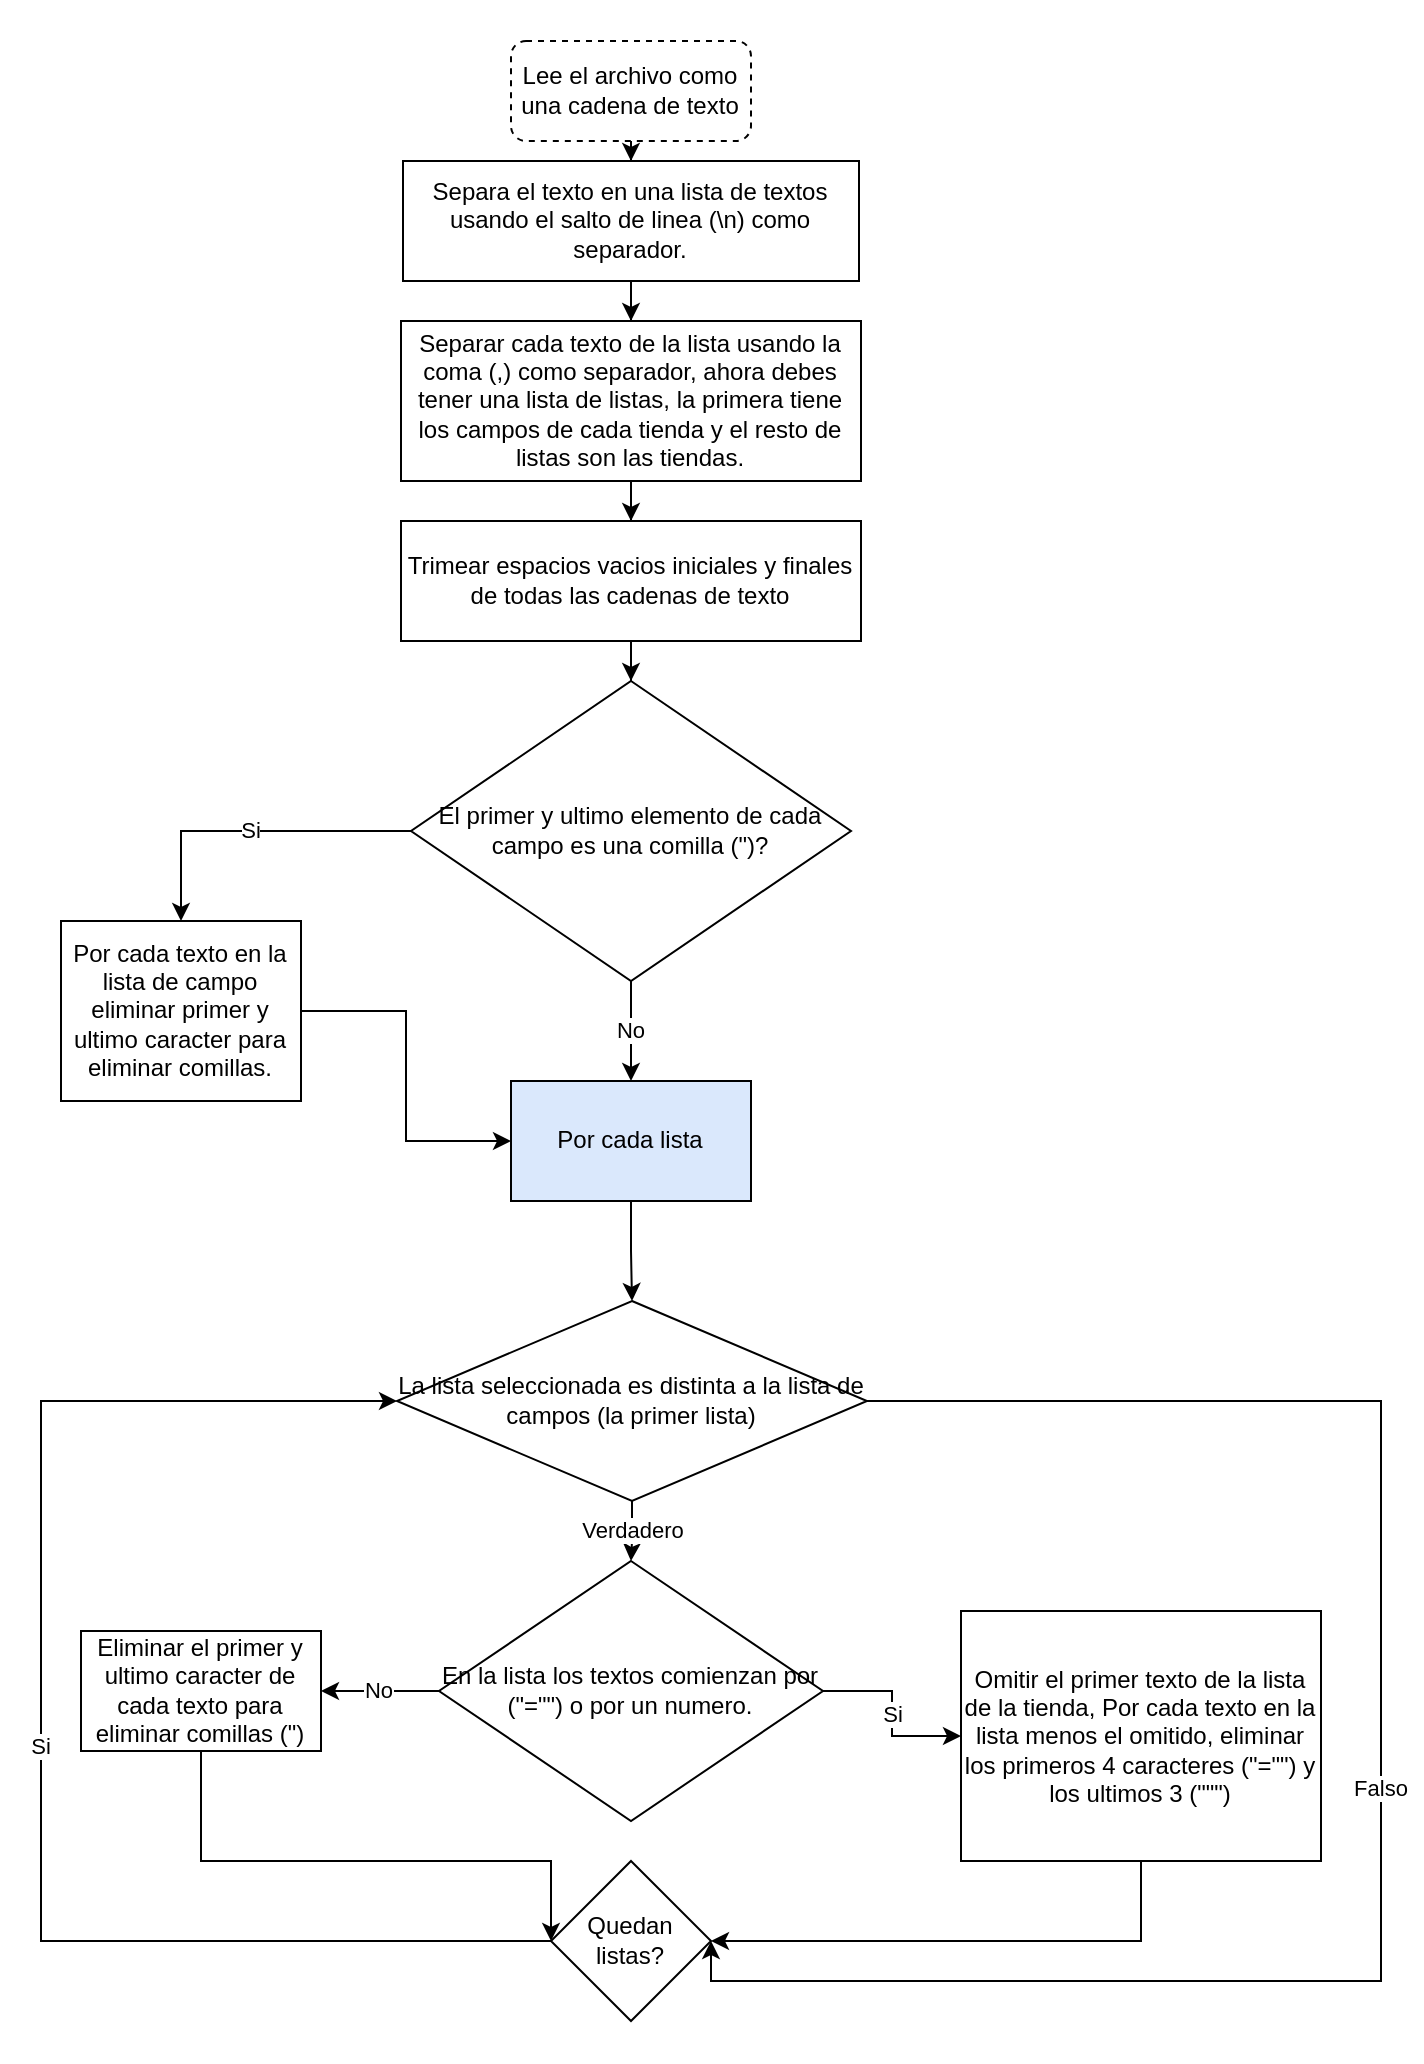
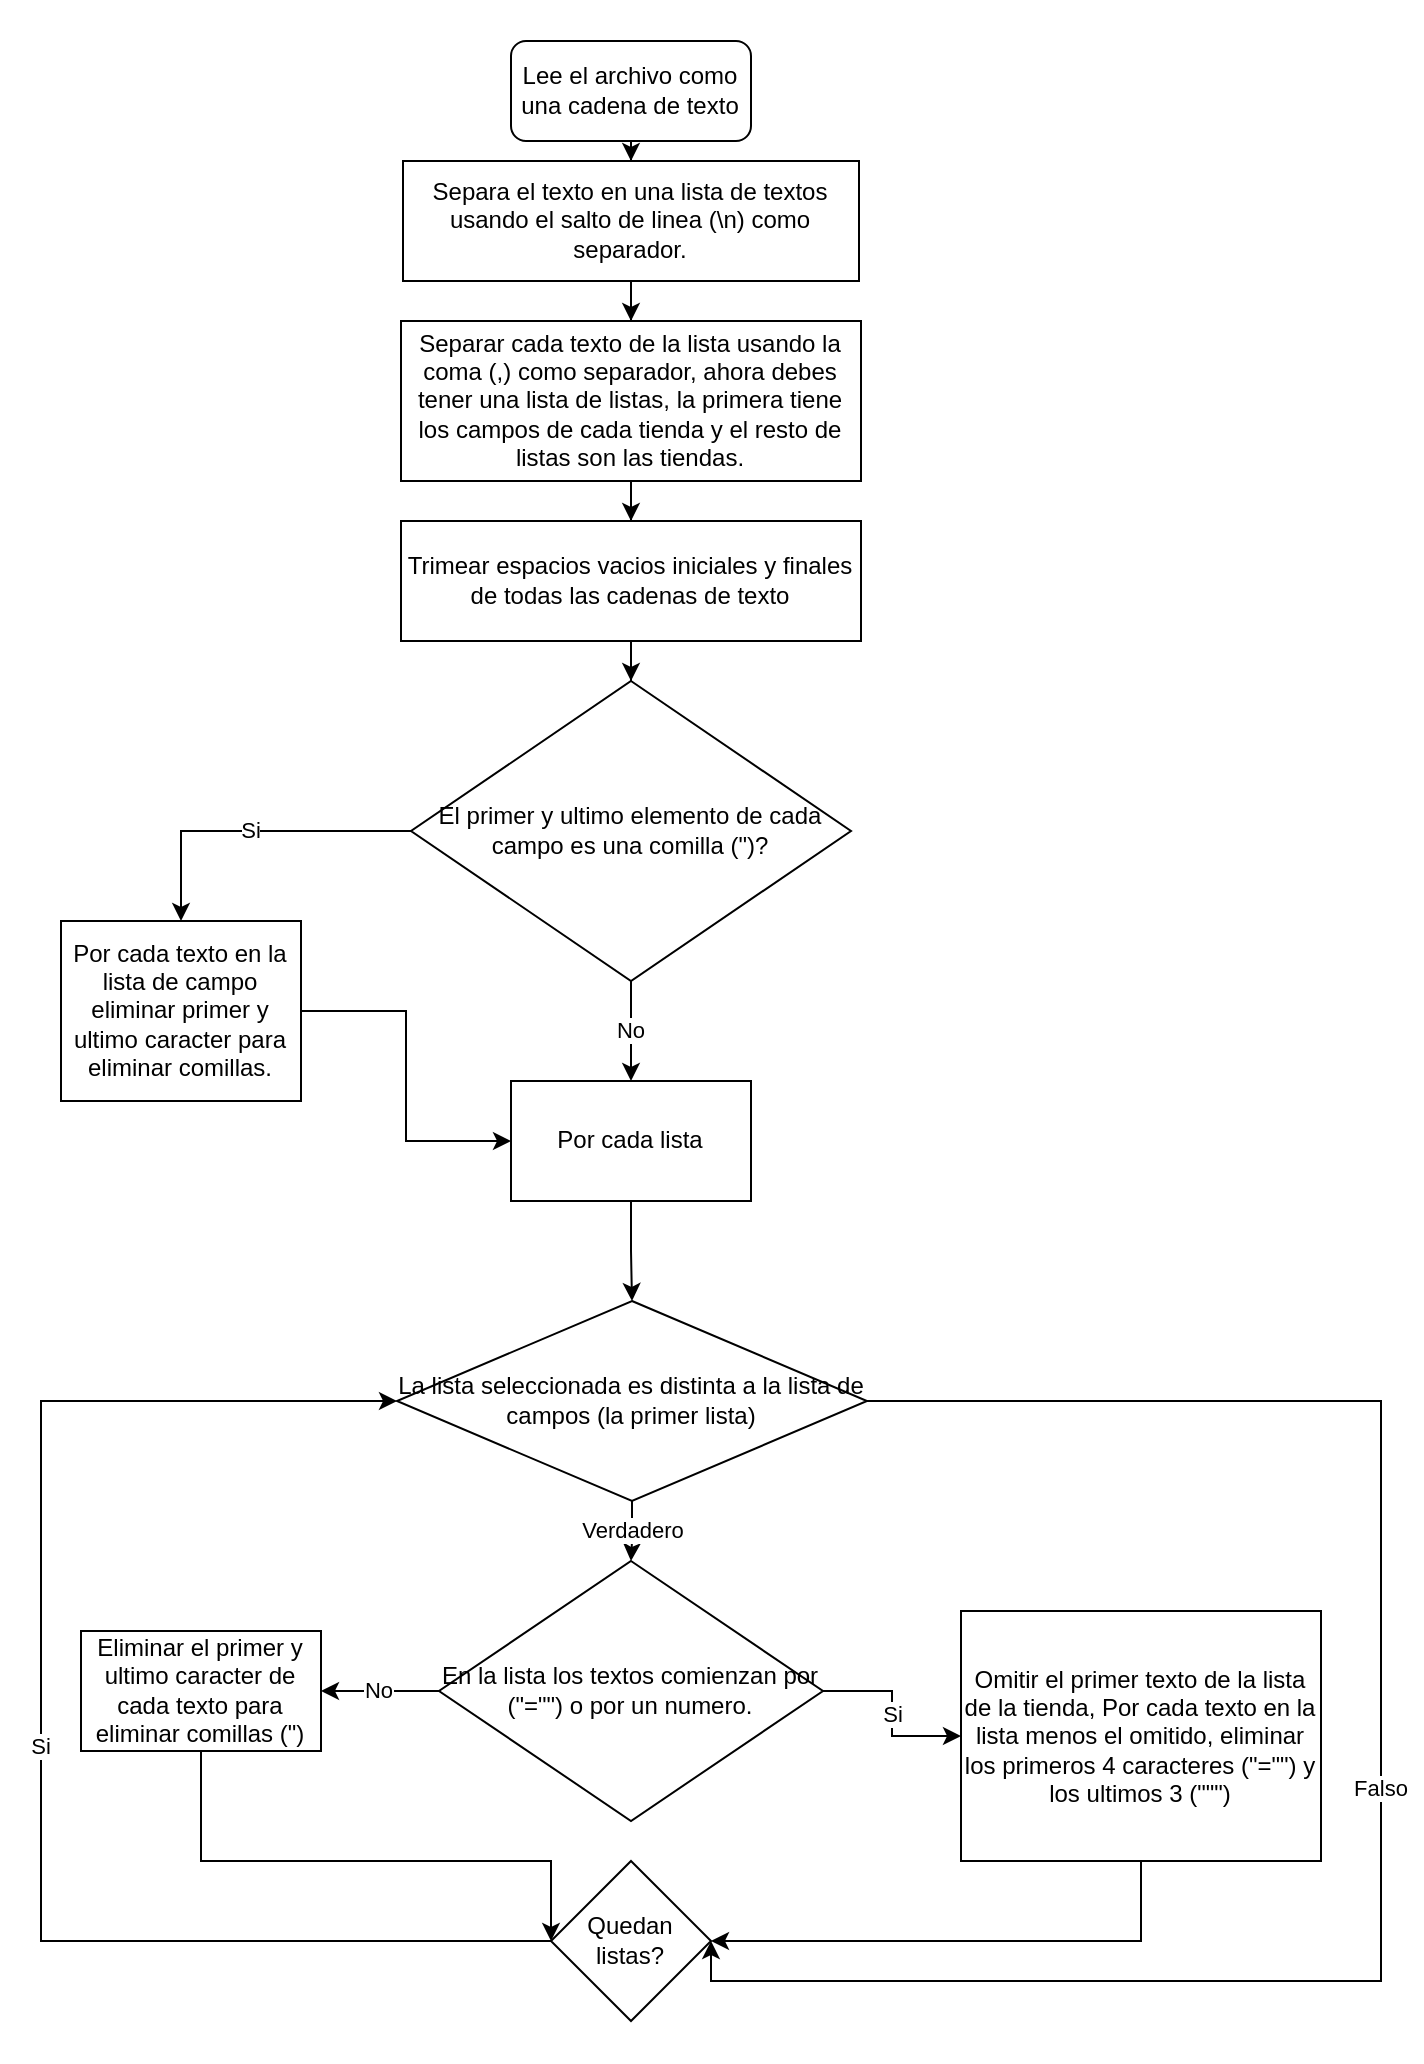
node "Lee el archivo como una cadena de texto": style dashed -> solid
node "Por cada lista": fillcolor #dae8fc -> #ffffff
